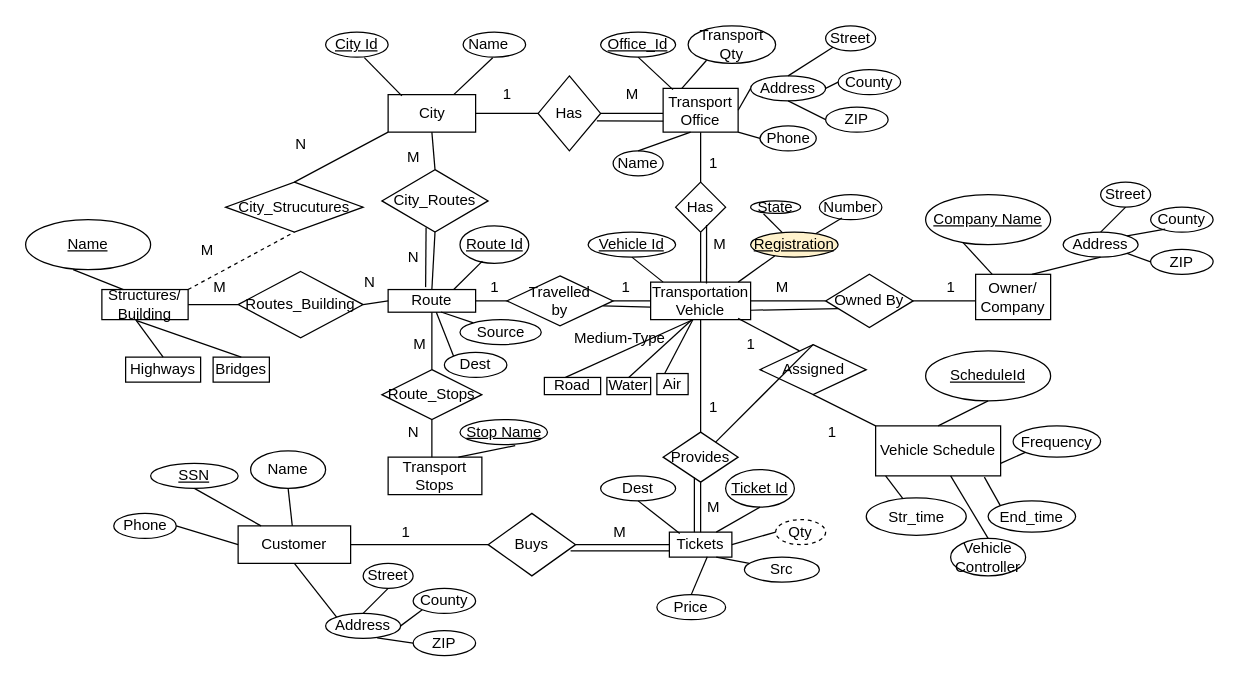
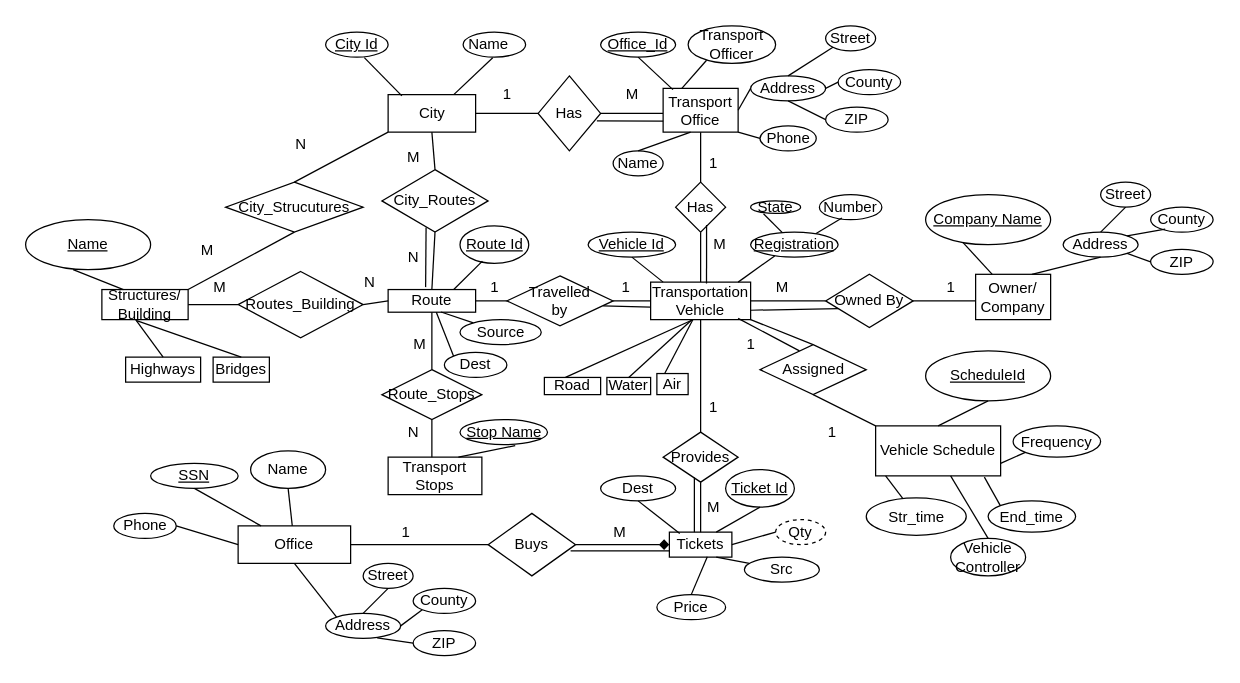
node "Transport Qty": label "Transport Qty" -> "Transport Officer"
node "Registration": fillcolor #fff2cc -> #ffffff
edge "City_Strucutures" -- "Structures/ Building": style dashed -> solid
node "Medium-Type": removed
edge "Assigned" -- "Provides": now "Assigned" -- "Transportation Vehicle"
node "Customer": label "Customer" -> "Office"
edge "Buys" -- "Tickets": arrowhead none -> diamond
